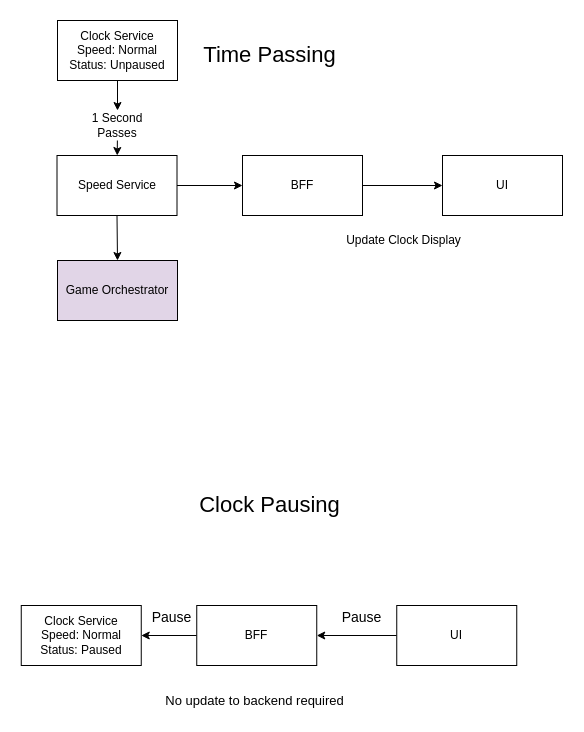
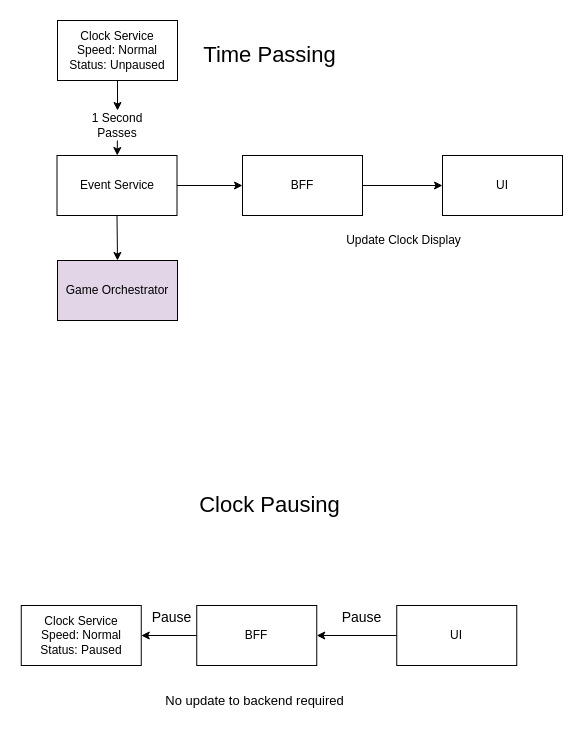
node "Speed Service": label "Speed Service" -> "Event Service"
